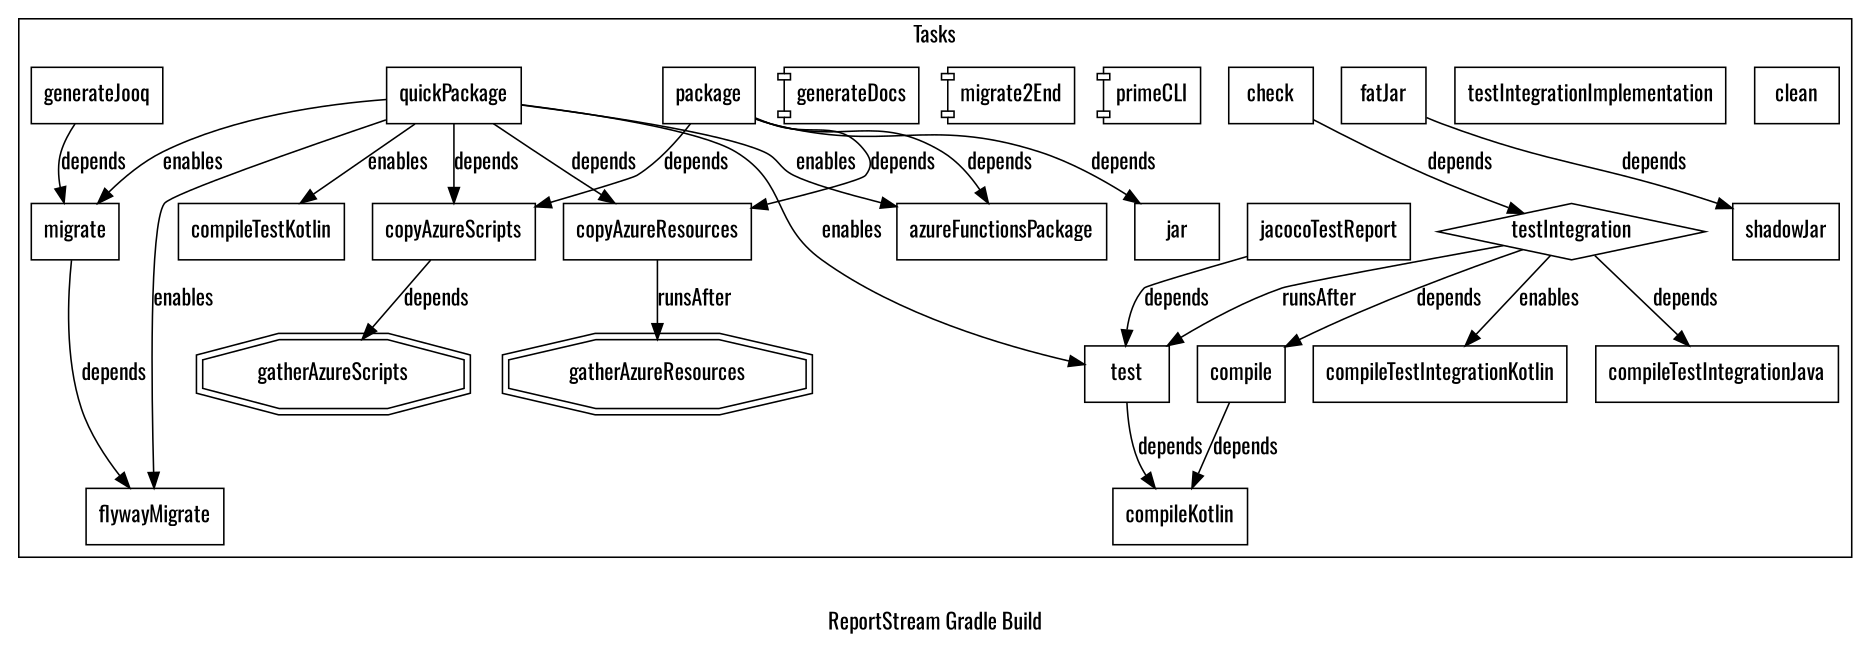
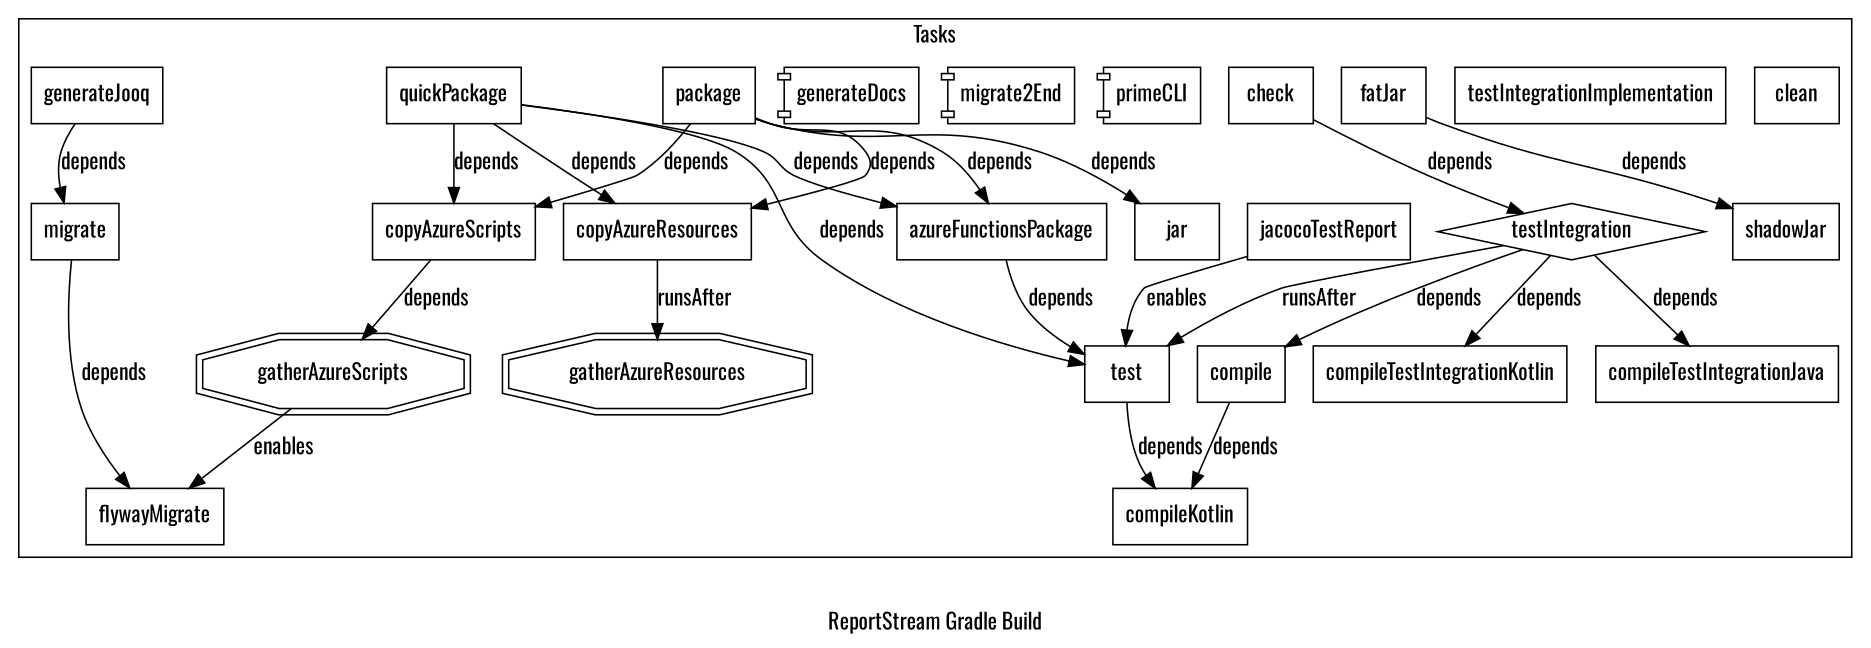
edge "quickPackage" -> "migrate": removed, label "enables"
edge "quickPackage" -> "azureFunctionsPackage": label "enables" -> "depends"
edge "quickPackage" -> "flywayMigrate": now "gatherAzureScripts" -> "flywayMigrate"
node "compileTestKotlin": removed
edge "quickPackage" -> "test": label "enables" -> "depends"
edge "jacocoTestReport" -> "test": label "depends" -> "enables"
edge "testIntegration" -> "compileTestIntegrationKotlin": label "enables" -> "depends"
edge "azureFunctionsPackage" -> "test": added, label "depends"
